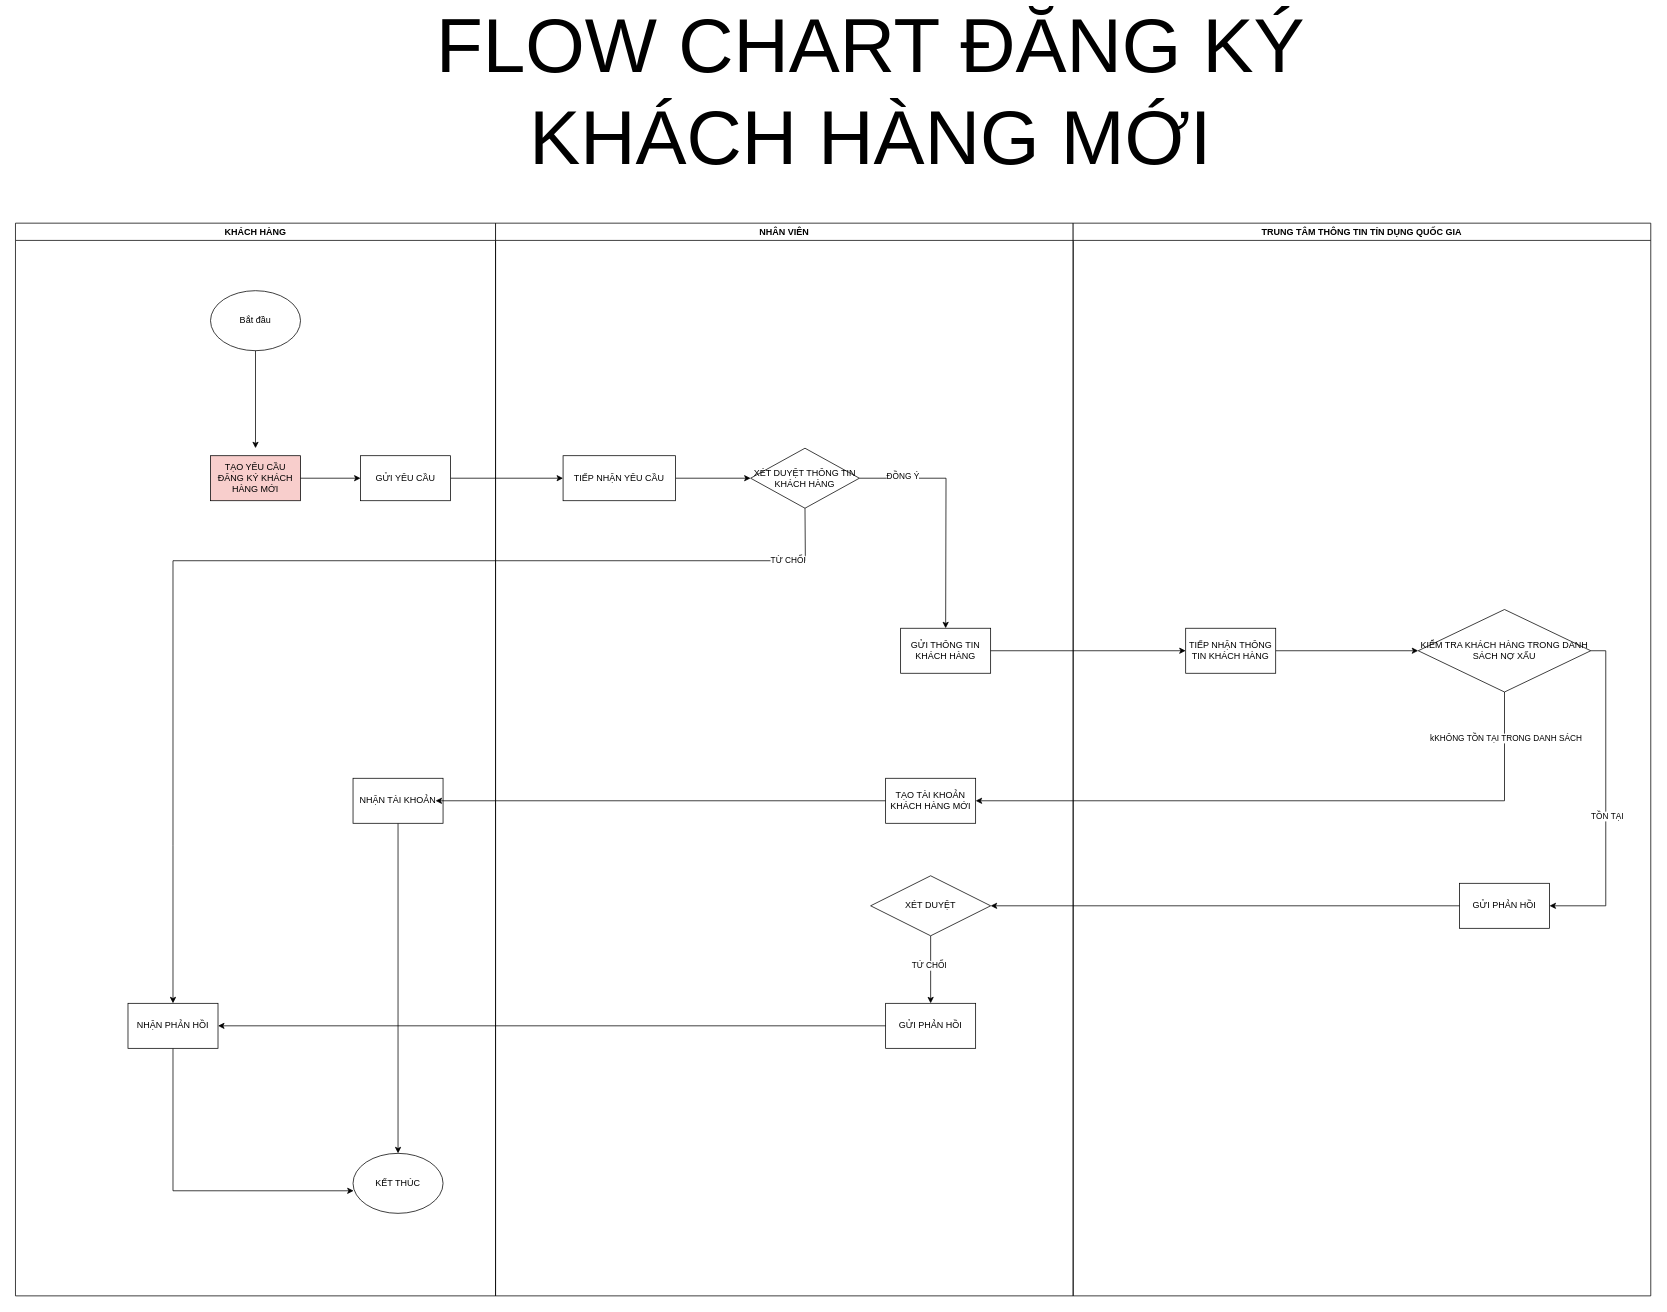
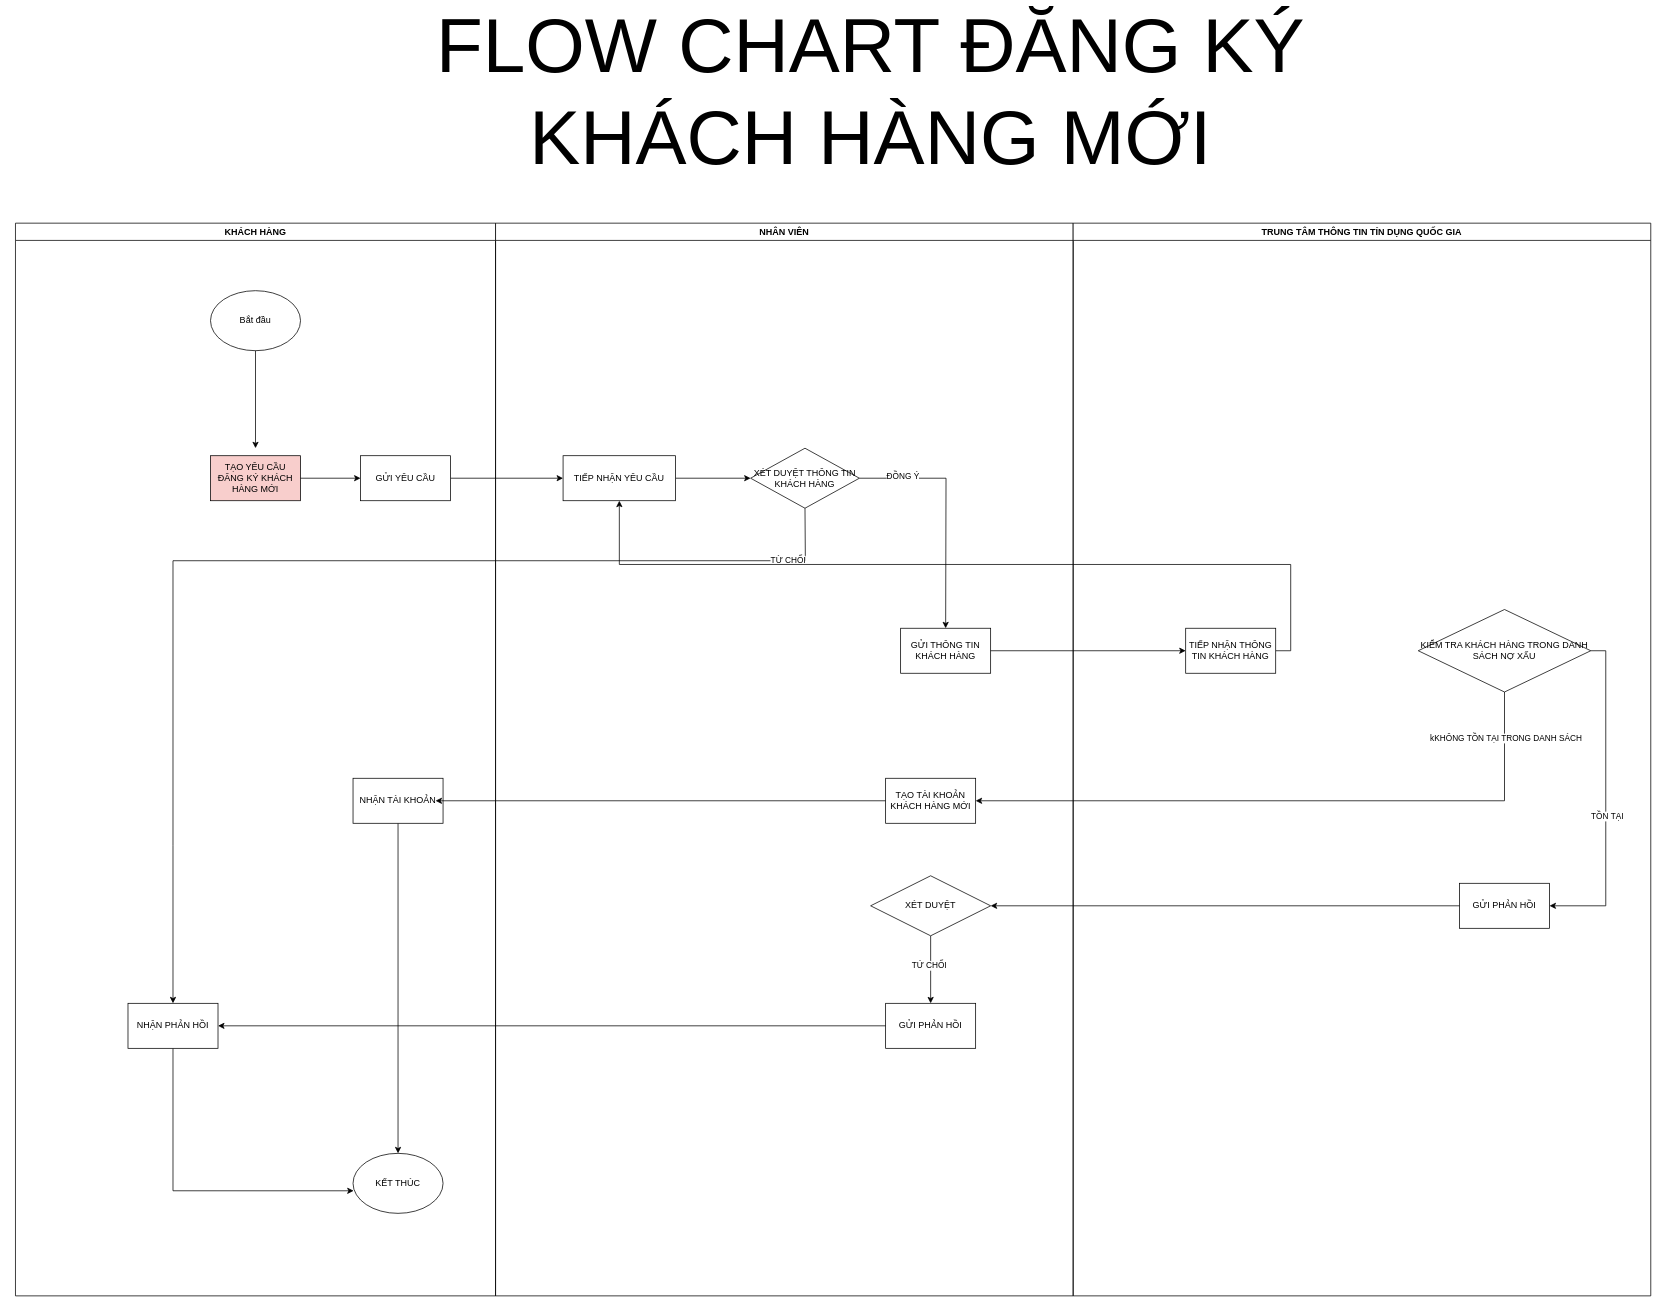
edge "TIẾP NHẬN THÔNG TIN KHÁCH HÀNG" -> "KIỂM TRA KHÁCH HÀNG TRONG DANH SÁCH NỢ XẤU": now "TIẾP NHẬN THÔNG TIN KHÁCH HÀNG" -> "TIẾP NHẬN YÊU CẦU"
